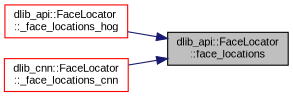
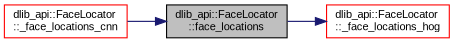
edge "dlib_api::FaceLocator ::_face_locations_hog" -> "dlib_api::FaceLocator ::face_locations": reversed
node "dlib_cnn::FaceLocator ::_face_locations_cnn": label "dlib_cnn::FaceLocator ::_face_locations_cnn" -> "dlib_api::FaceLocator ::_face_locations_cnn"
